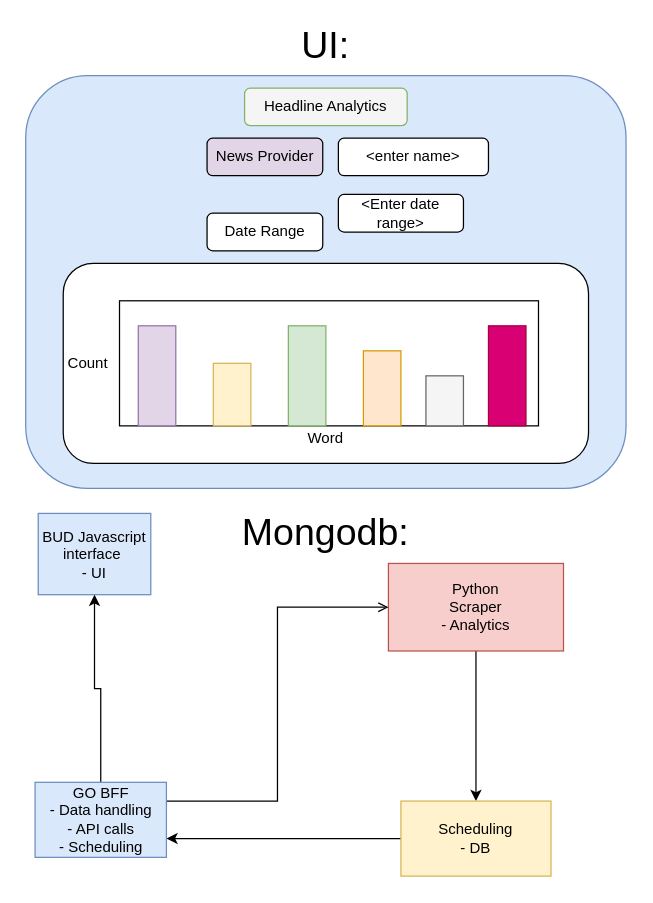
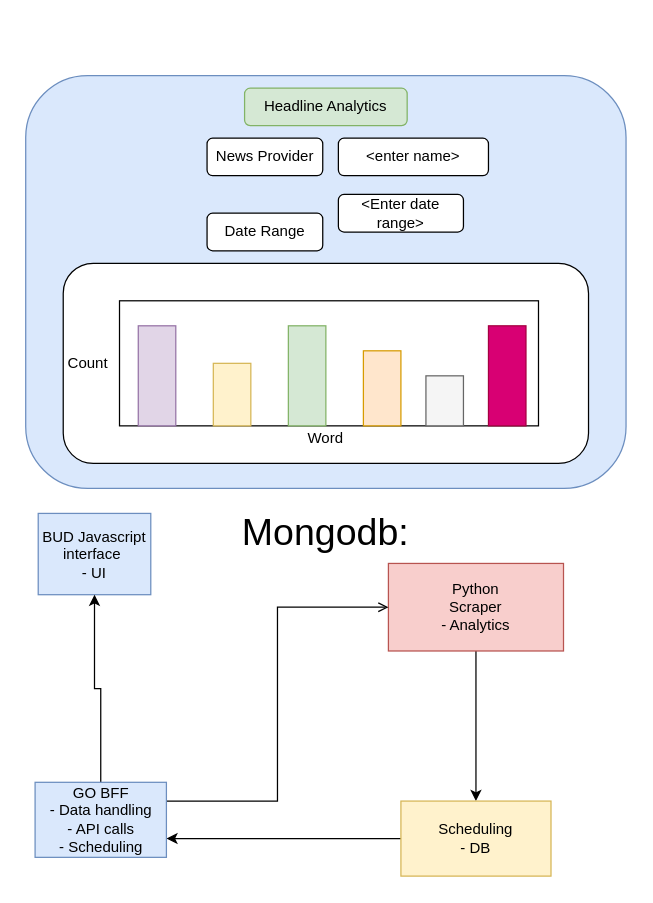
node "UI:": removed
node "Headline Analytics": fillcolor #f5f5f5 -> #d5e8d4
node "News Provider": fillcolor #e1d5e7 -> #ffffff
